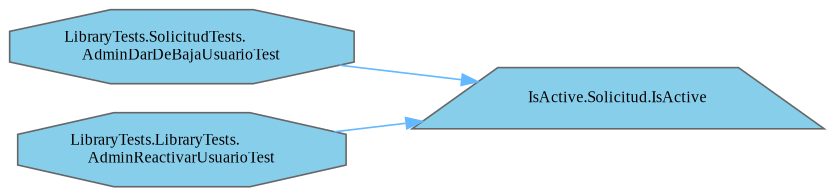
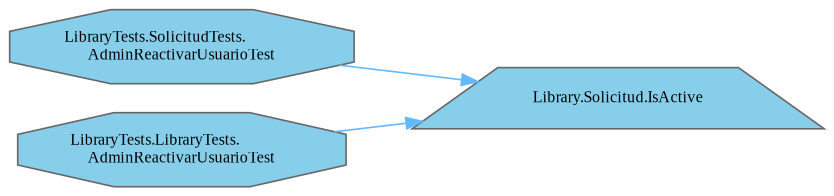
node "LibraryTests.SolicitudTests. AdminDarDeBajaUsuarioTest": label "LibraryTests.SolicitudTests. AdminDarDeBajaUsuarioTest" -> "LibraryTests.SolicitudTests. AdminReactivarUsuarioTest"
node "IsActive.Solicitud.IsActive": label "IsActive.Solicitud.IsActive" -> "Library.Solicitud.IsActive"
